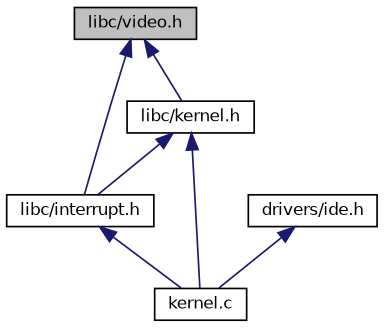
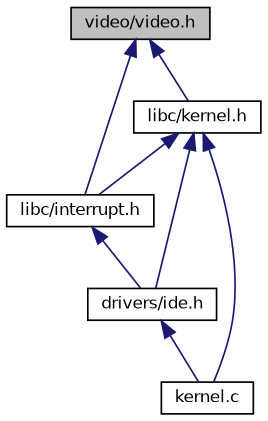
node "libc/video.h": label "libc/video.h" -> "video/video.h"
edge "drivers/ide.h" -> "libc/kernel.h": added
edge "kernel.c" -> "libc/interrupt.h": now "drivers/ide.h" -> "libc/interrupt.h"
